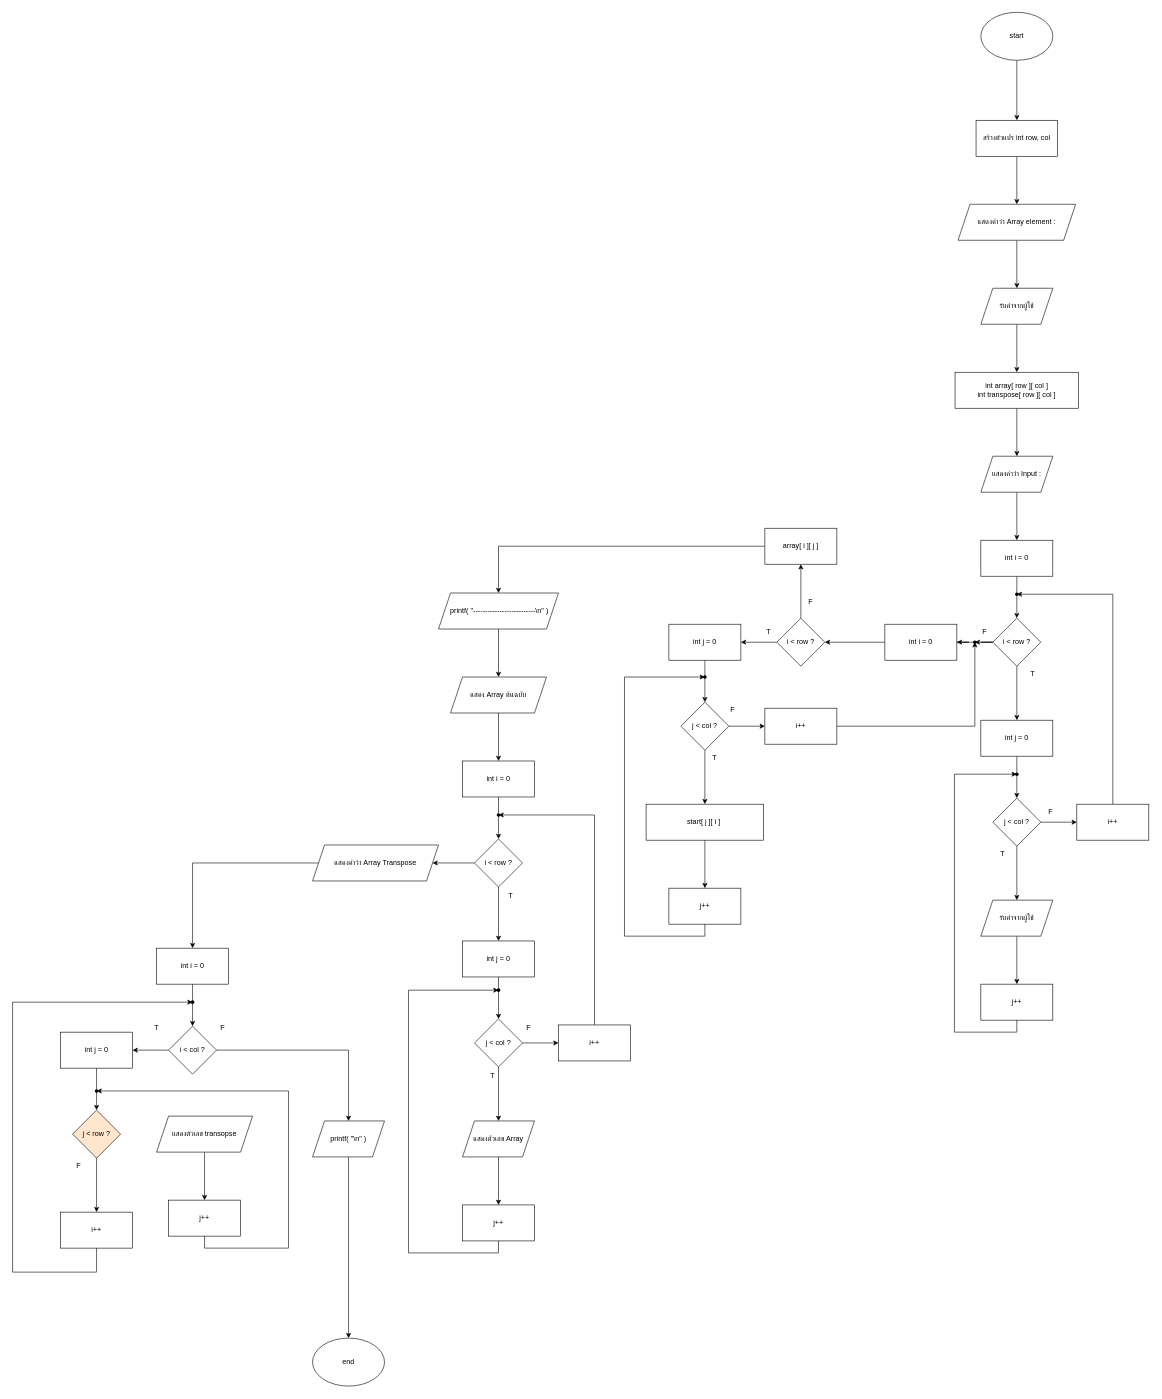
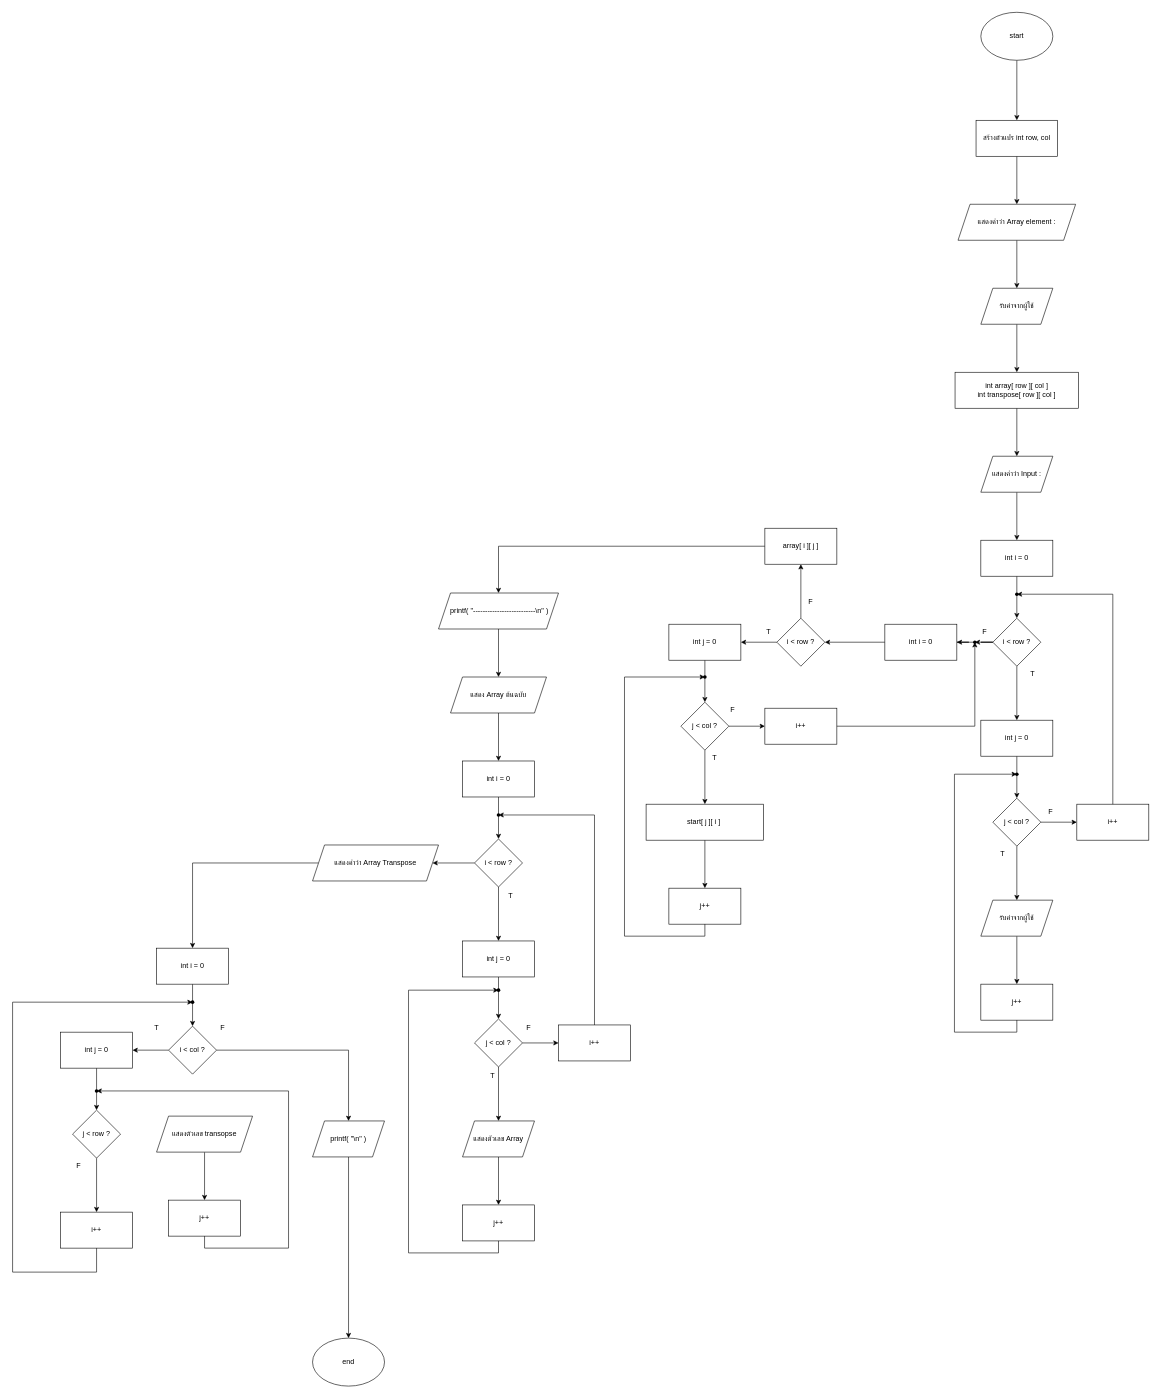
node "j < row ?": fillcolor #ffe6cc -> #ffffff
